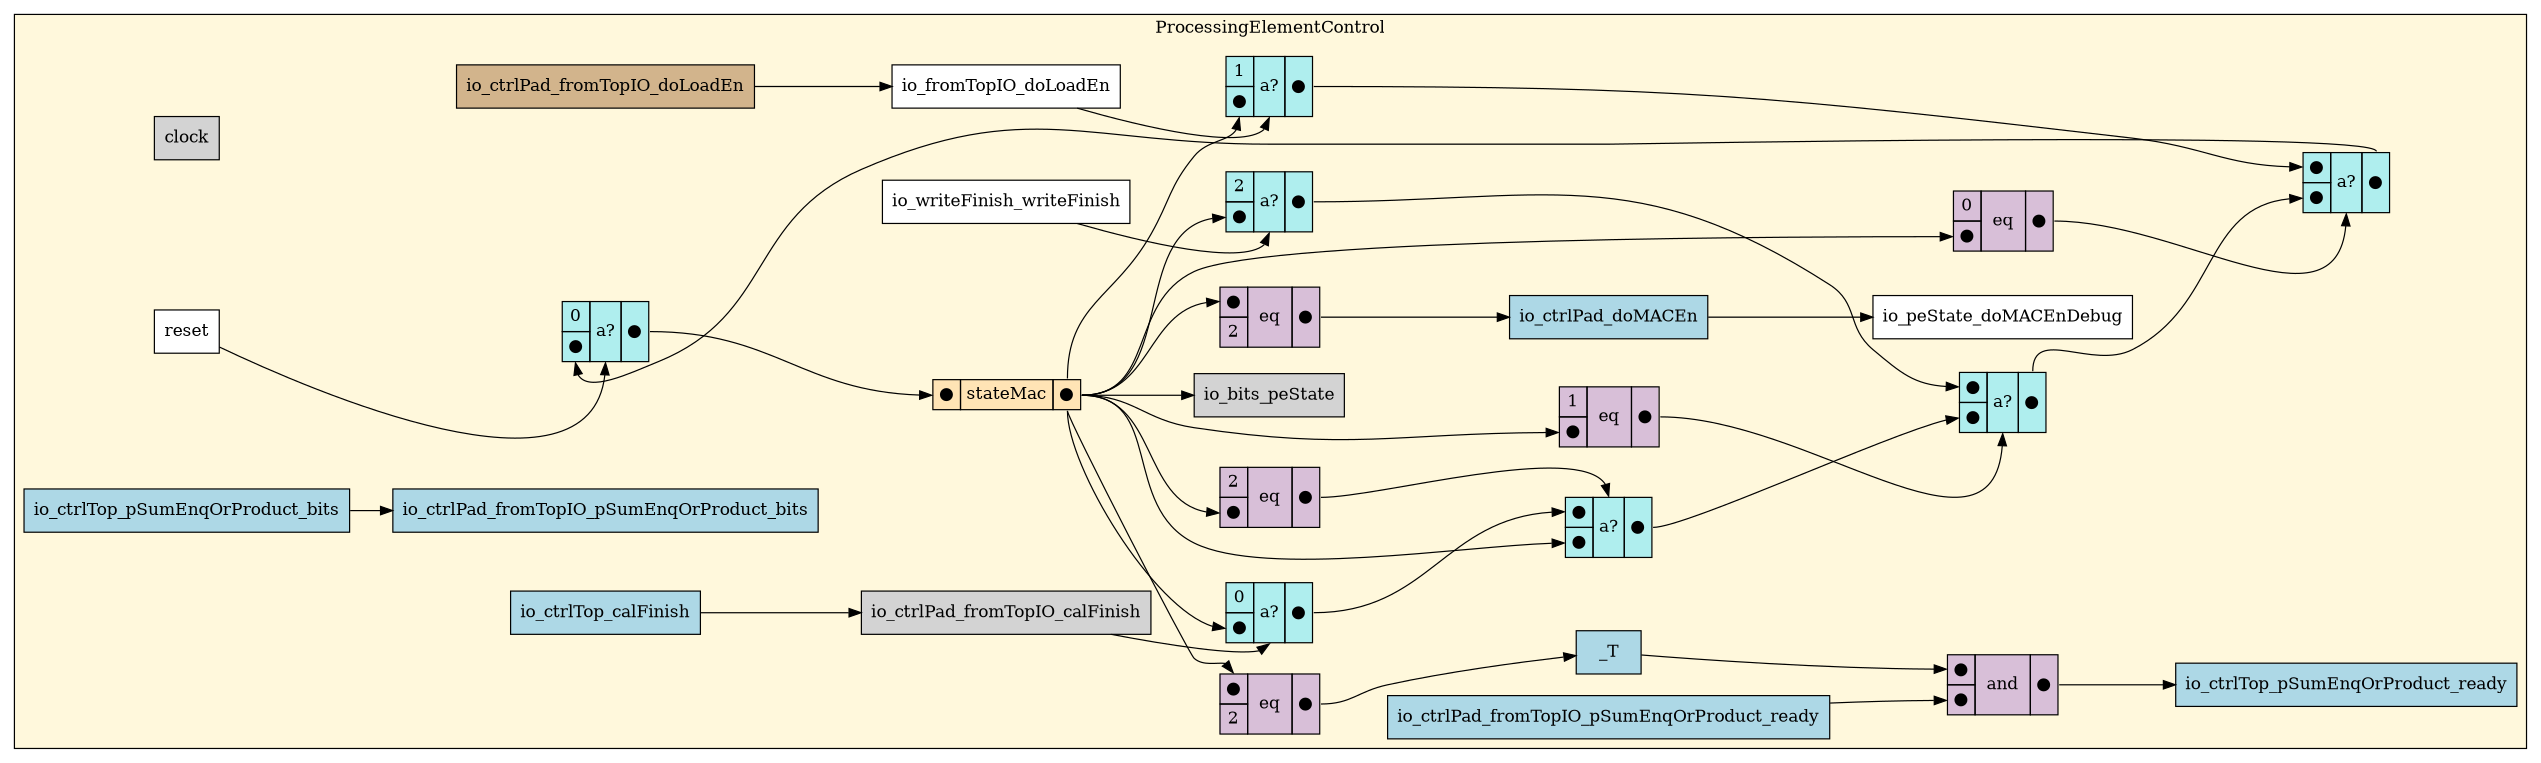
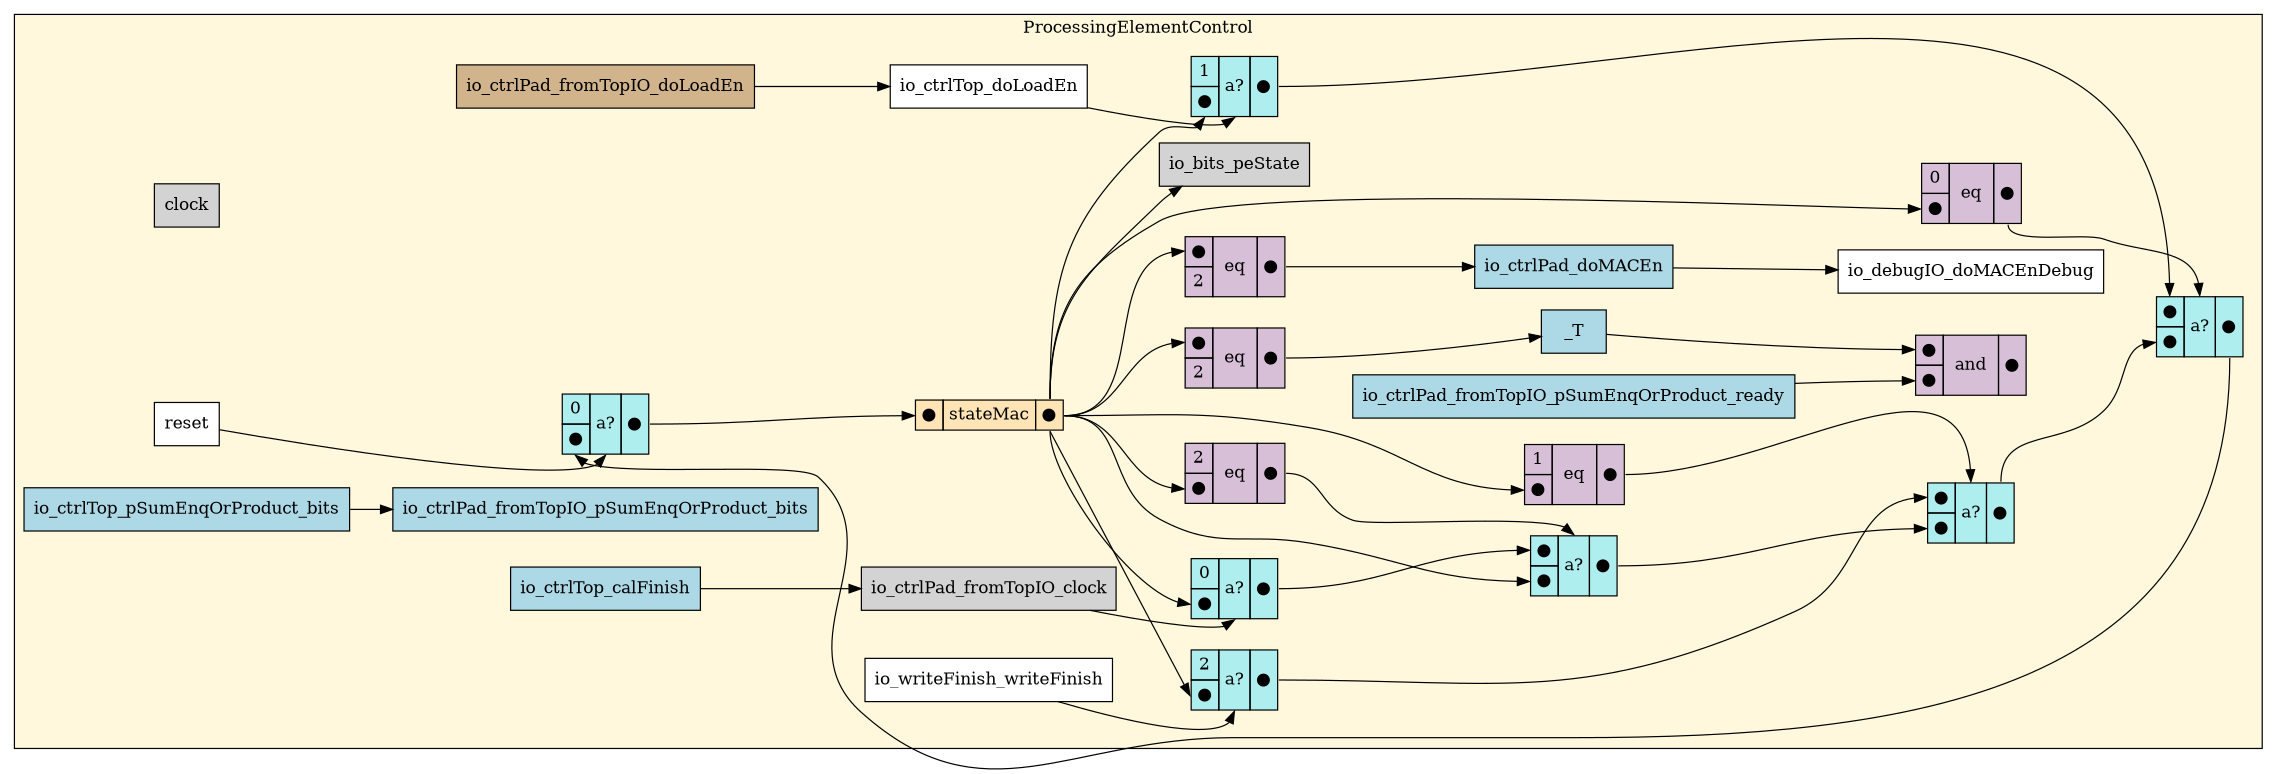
node "io_fromTopIO_doLoadEn": label "io_fromTopIO_doLoadEn" -> "io_ctrlTop_doLoadEn"
node "io_peState_doMACEnDebug": label "io_peState_doMACEnDebug" -> "io_debugIO_doMACEnDebug"
node "io_ctrlPad_fromTopIO_calFinish": label "io_ctrlPad_fromTopIO_calFinish" -> "io_ctrlPad_fromTopIO_clock"
node "io_ctrlTop_pSumEnqOrProduct_ready": removed
